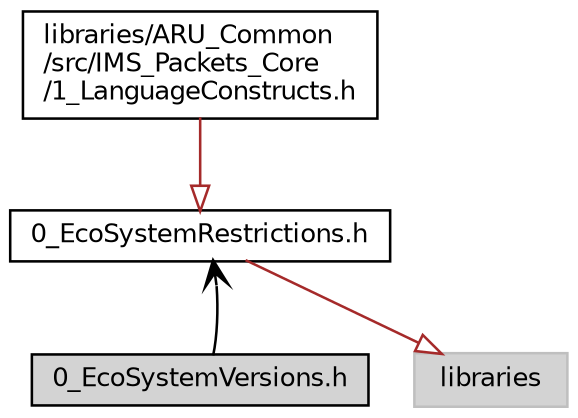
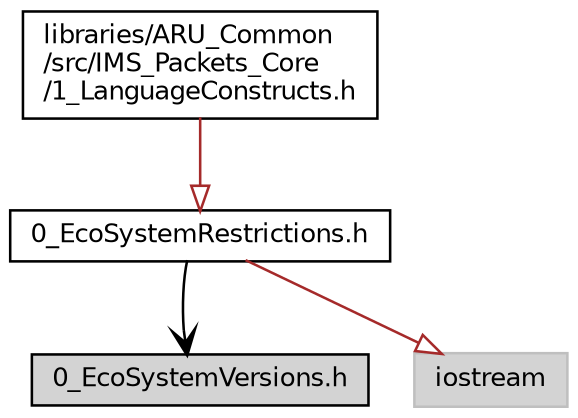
edge "0_EcoSystemVersions.h" -> "0_EcoSystemRestrictions.h": reversed
node "libraries": label "libraries" -> "iostream"
